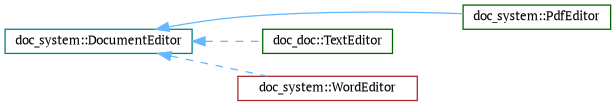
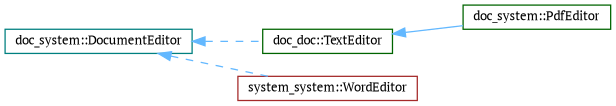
edge "doc_system::PdfEditor" -> "doc_system::DocumentEditor": now "doc_system::PdfEditor" -> "doc_doc::TextEditor"
node "doc_system::WordEditor": label "doc_system::WordEditor" -> "system_system::WordEditor"
